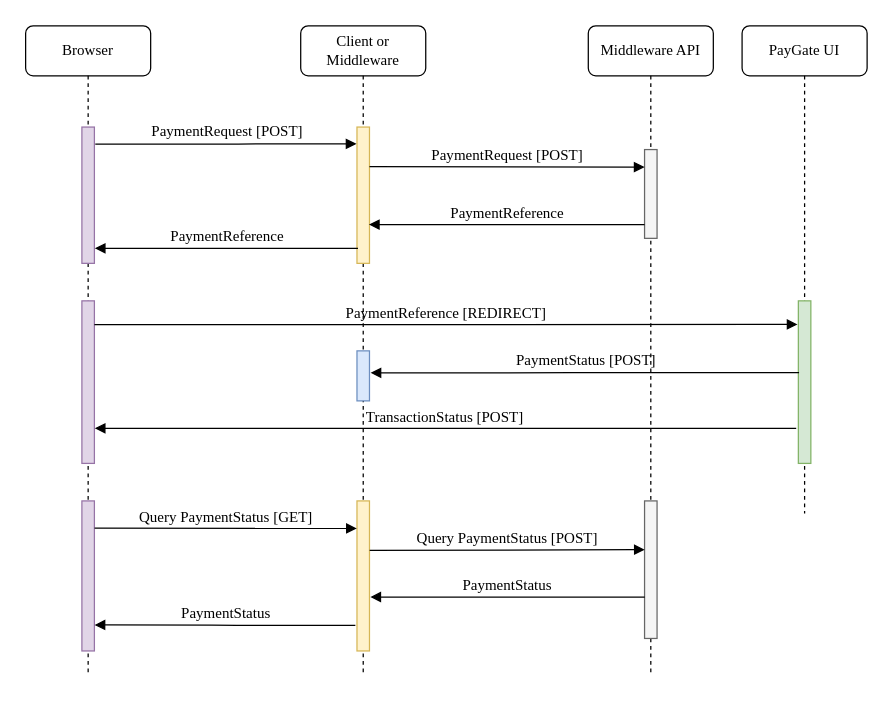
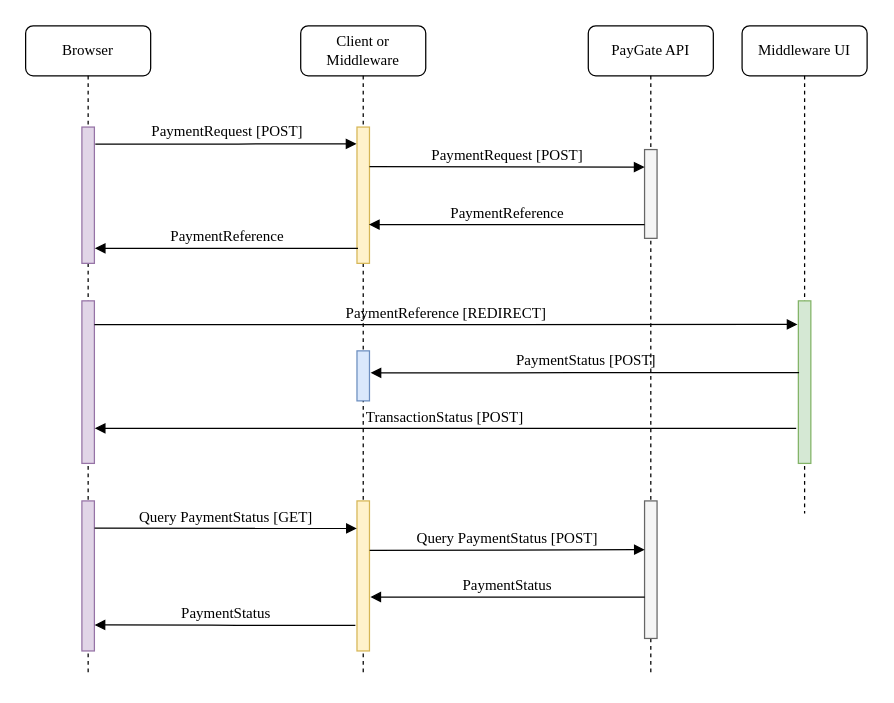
node "Middleware API": label "Middleware API" -> "PayGate API"
node "PayGate UI": label "PayGate UI" -> "Middleware UI"
